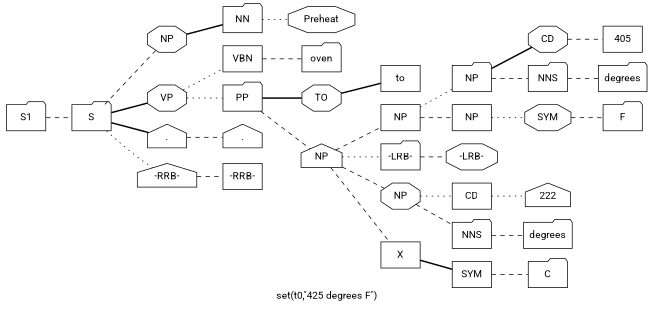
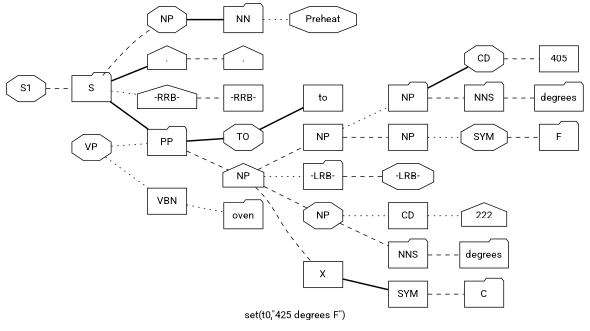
edge "VBN" -- "oven": style dashed -> dotted
edge "VP" -- "S": now "PP" -- "S"
node "S1": shape folder -> octagon
